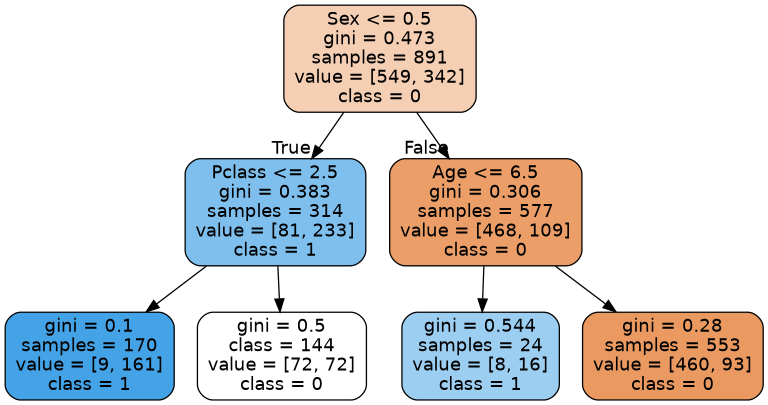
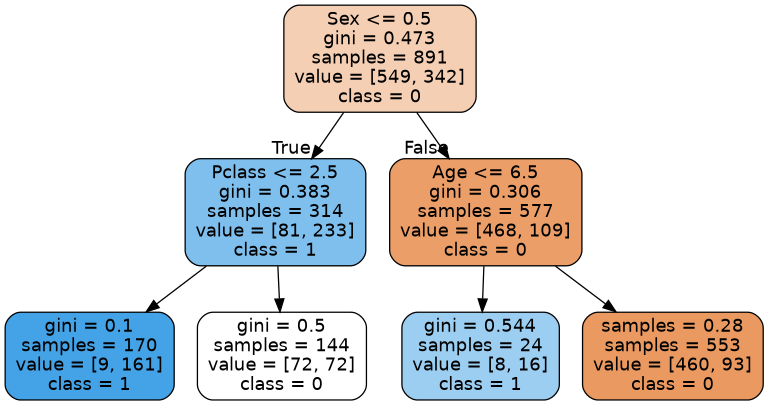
node "gini = 0.5 class = 144 value = [72, 72] class = 0": label "gini = 0.5 class = 144 value = [72, 72] class = 0" -> "gini = 0.5 samples = 144 value = [72, 72] class = 0"
node "gini = 0.28 samples = 553 value = [460, 93] class = 0": label "gini = 0.28 samples = 553 value = [460, 93] class = 0" -> "samples = 0.28 samples = 553 value = [460, 93] class = 0"
